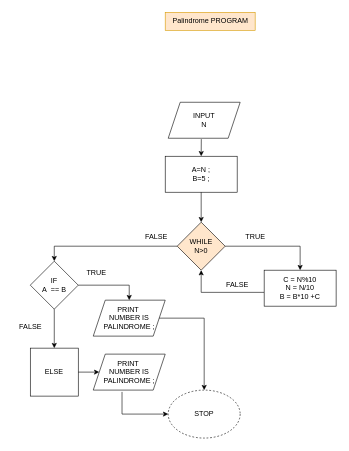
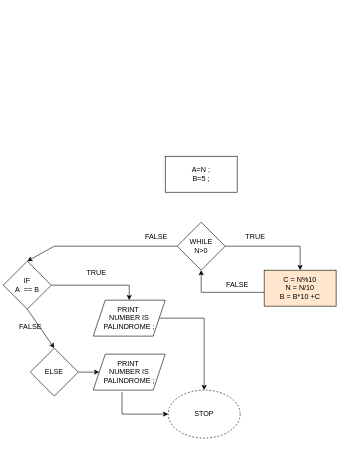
node "Palindrome PROGRAM": removed
node "INPUT N": removed
edge "INPUT N" -> "A=N ; B=5 ;": removed
edge "A=N ; B=5 ;" -> "WHILE N>0": removed
node "WHILE N>0": fillcolor #ffe6cc -> #ffffff
node "IF A == B": moved (54, 285) -> (27, 285)
node "C = N%10 N = N/10 B = B*10 +C": fillcolor #ffffff -> #ffe6cc
node "ELSE": shape rectangle -> diamond
